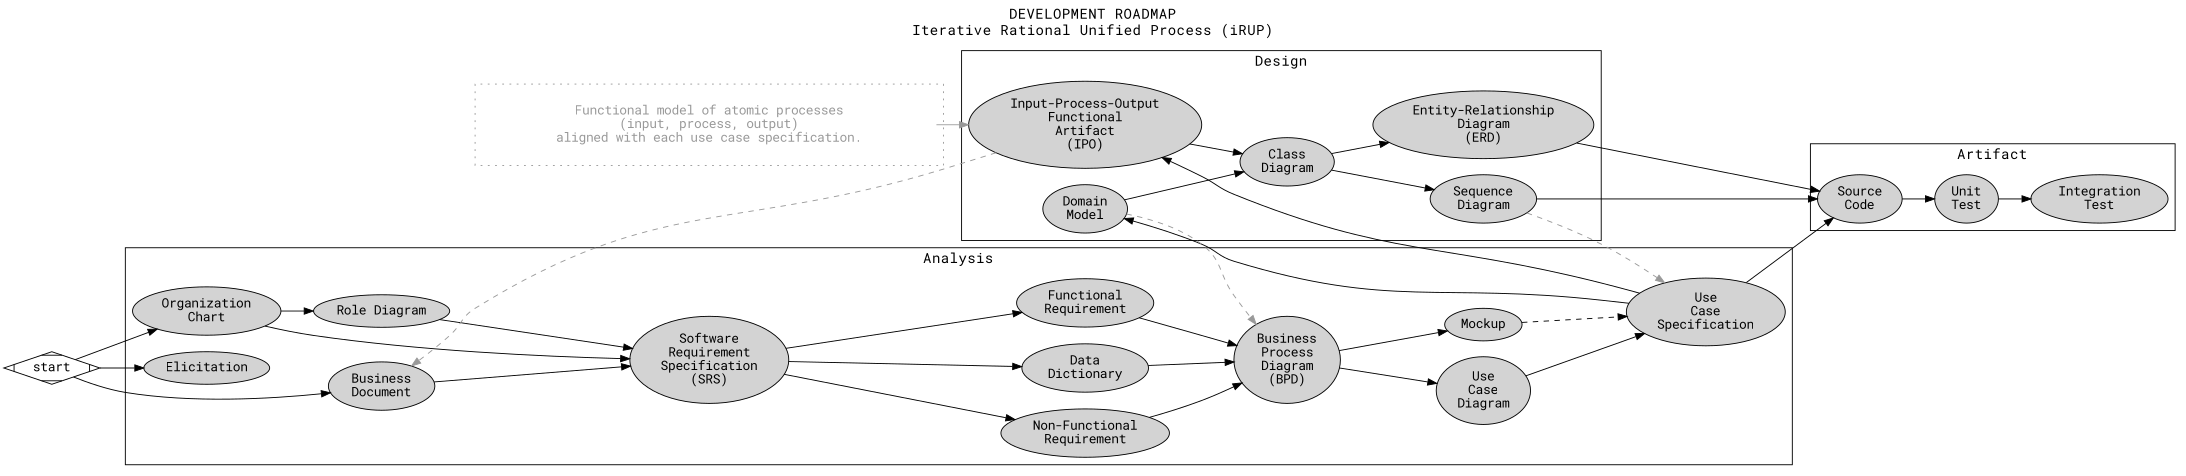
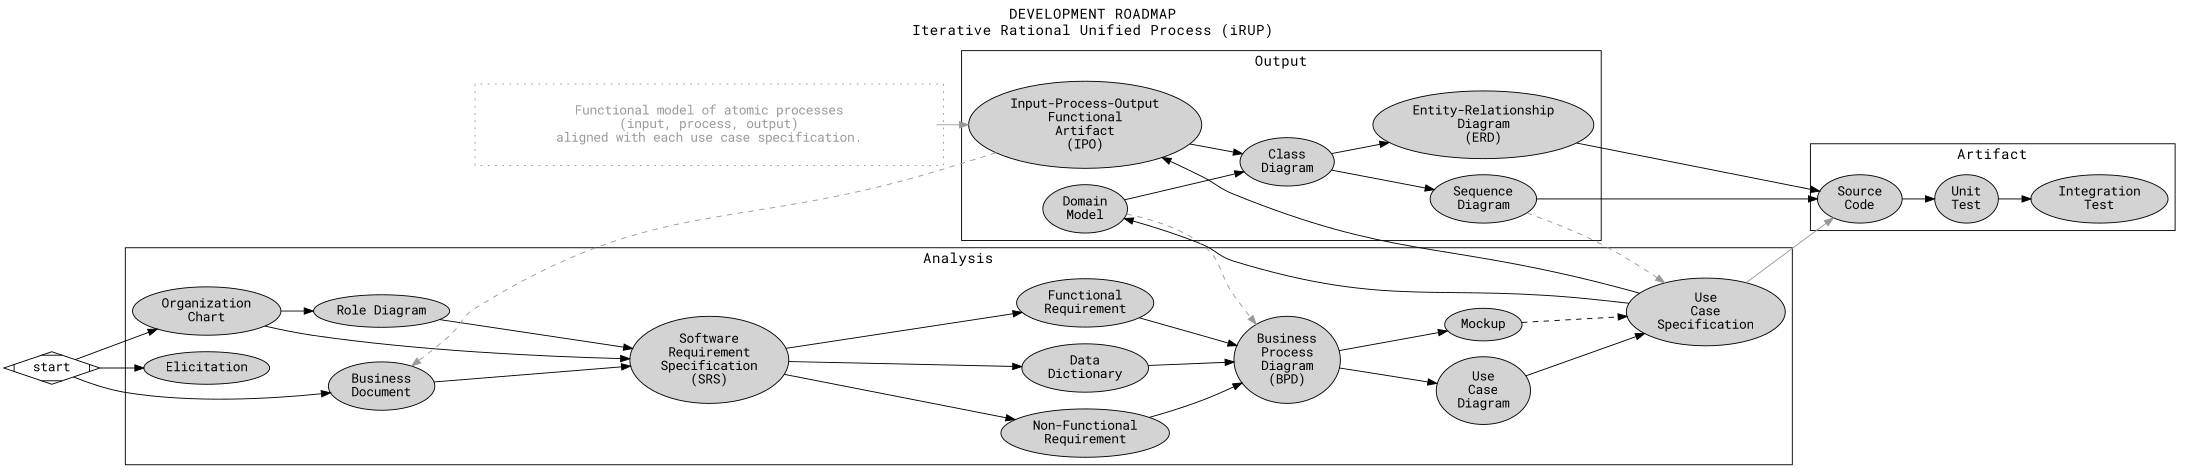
cluster "Design": label "Design" -> "Output"
edge "Use Case Specification" -> "Source Code": color black -> gray60
